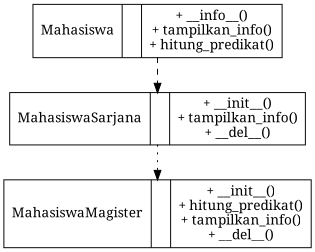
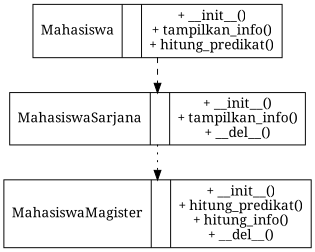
node "Mahasiswa": text "+ __info__()" -> "+ __init__()"
node "MahasiswaMagister": text "+ tampilkan_info()" -> "+ hitung_info()"
